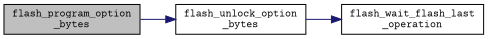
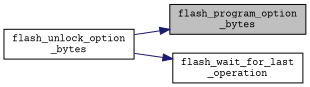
edge "flash_program_option _bytes" -> "flash_unlock_option _bytes": reversed
node "flash_wait_flash_last _operation": label "flash_wait_flash_last _operation" -> "flash_wait_for_last _operation"
